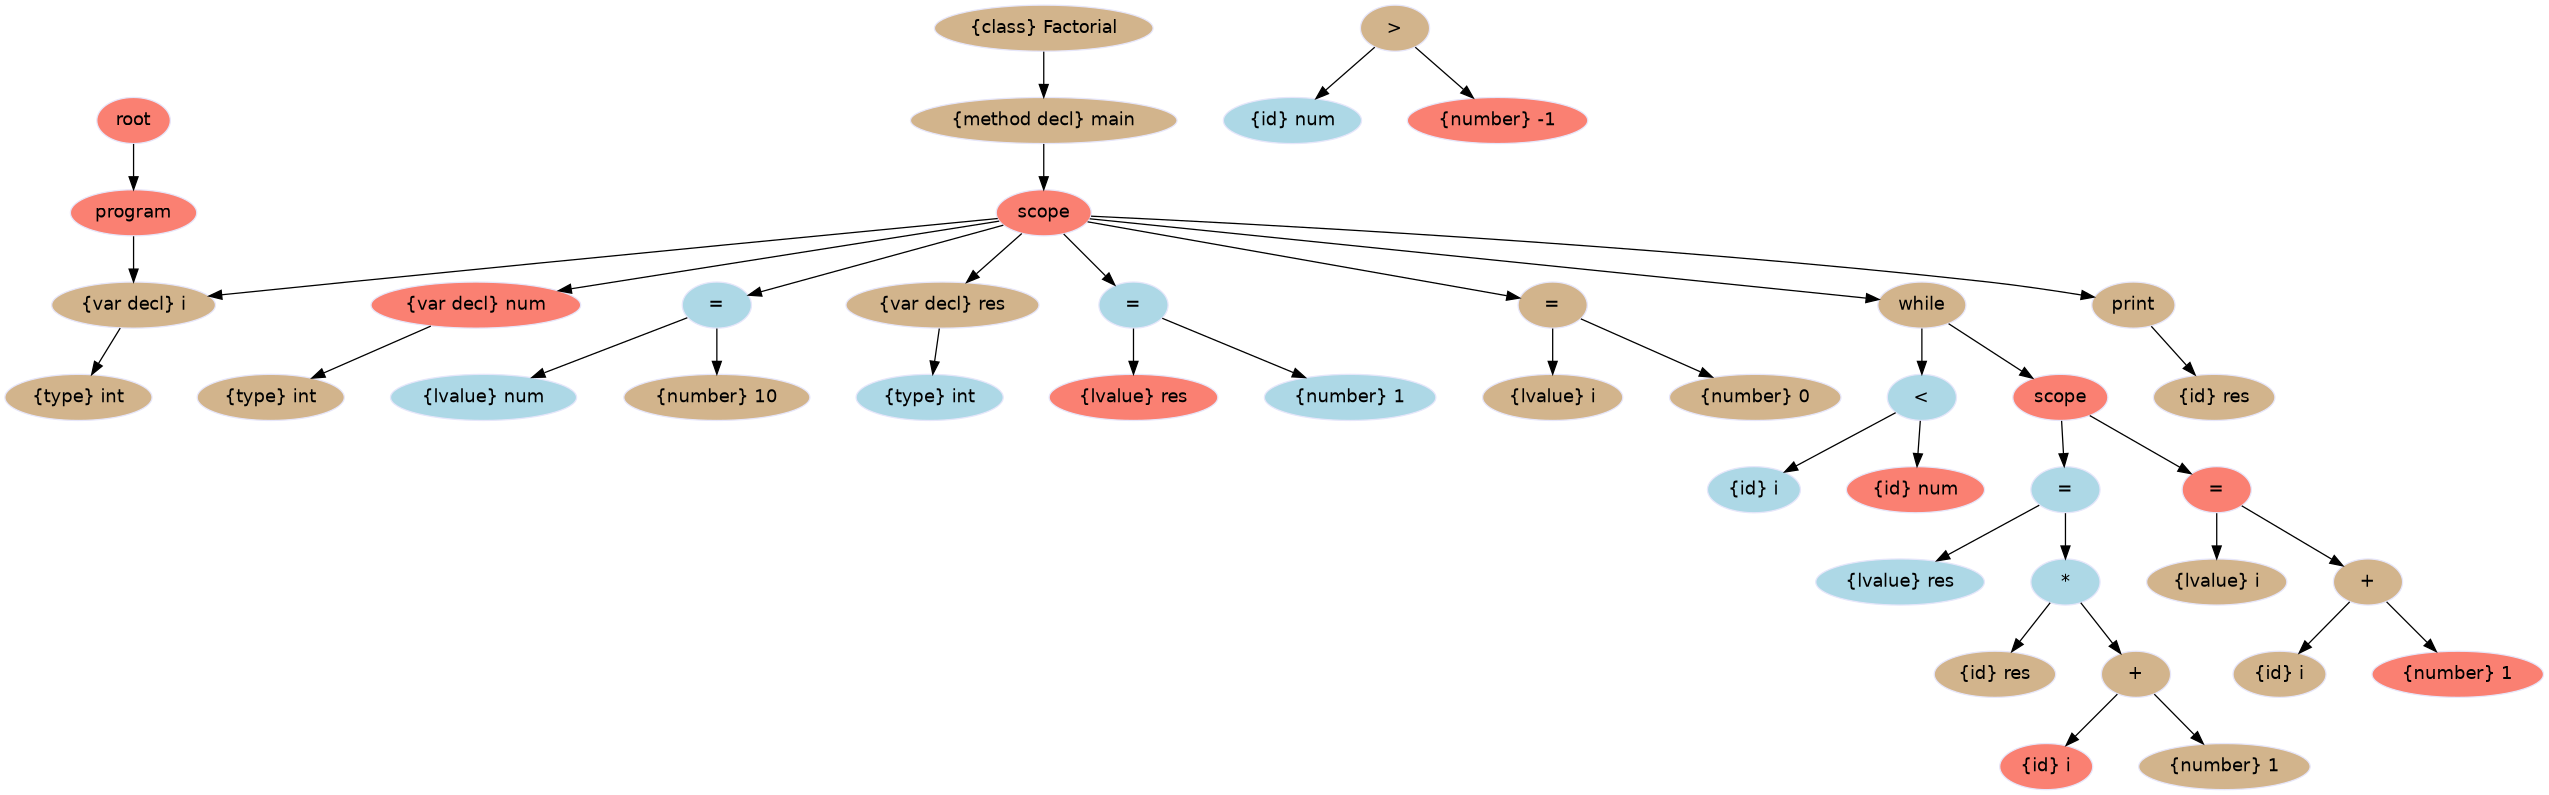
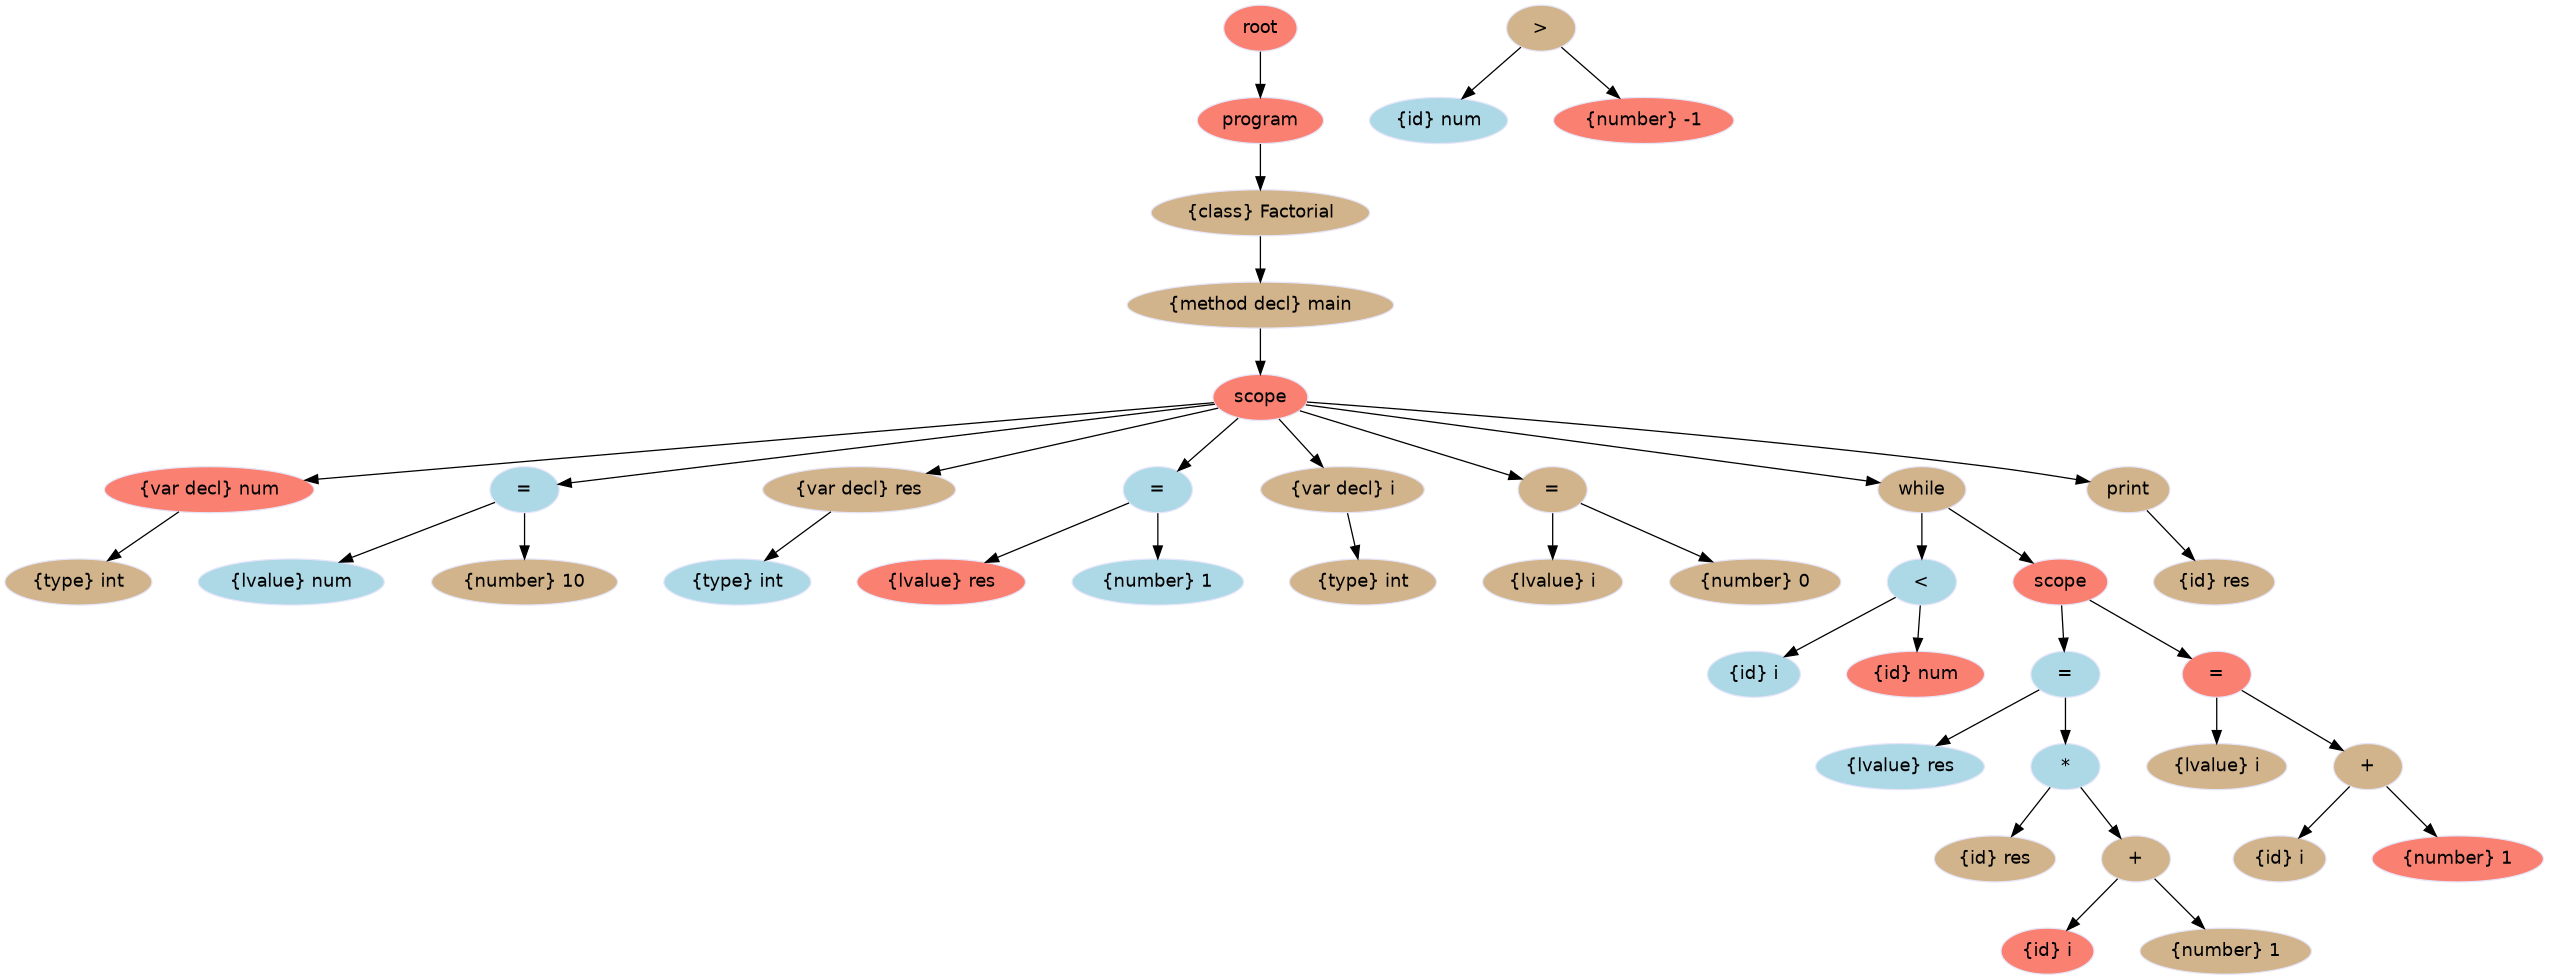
edge "program" -> "{var decl} i": now "program" -> "{class} Factorial"
